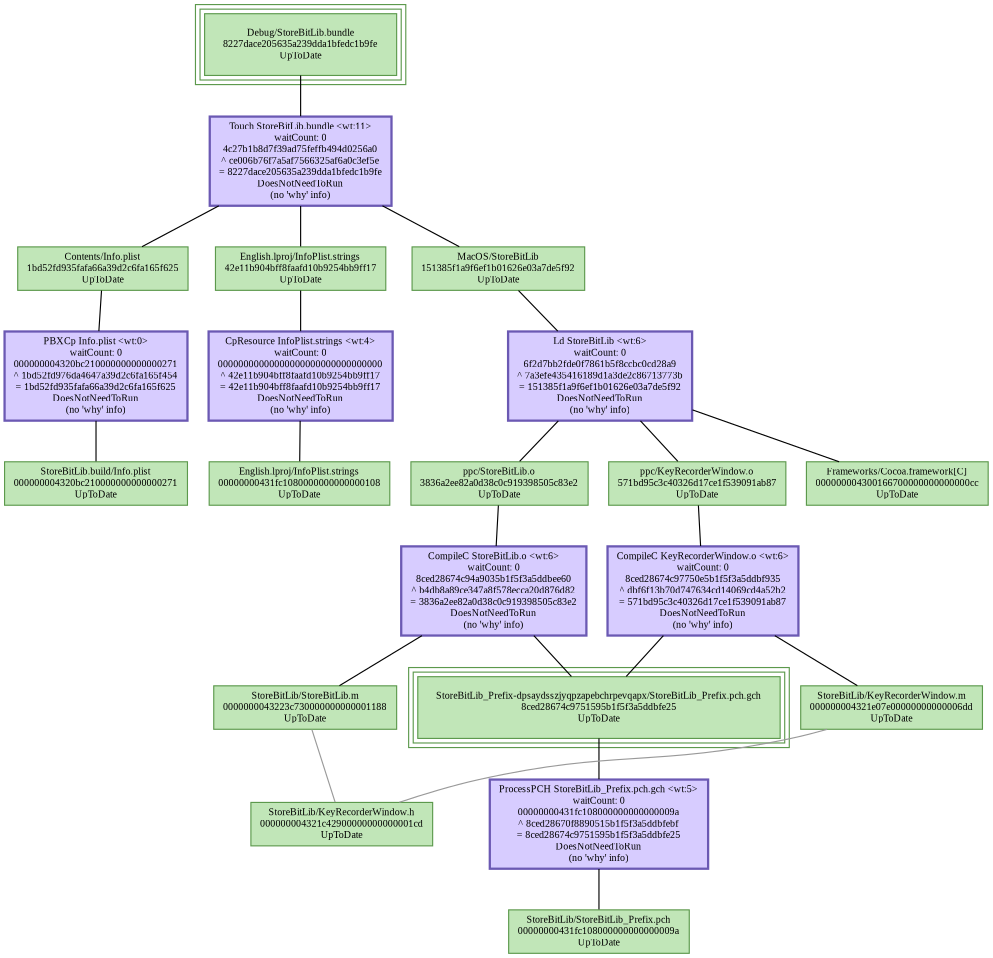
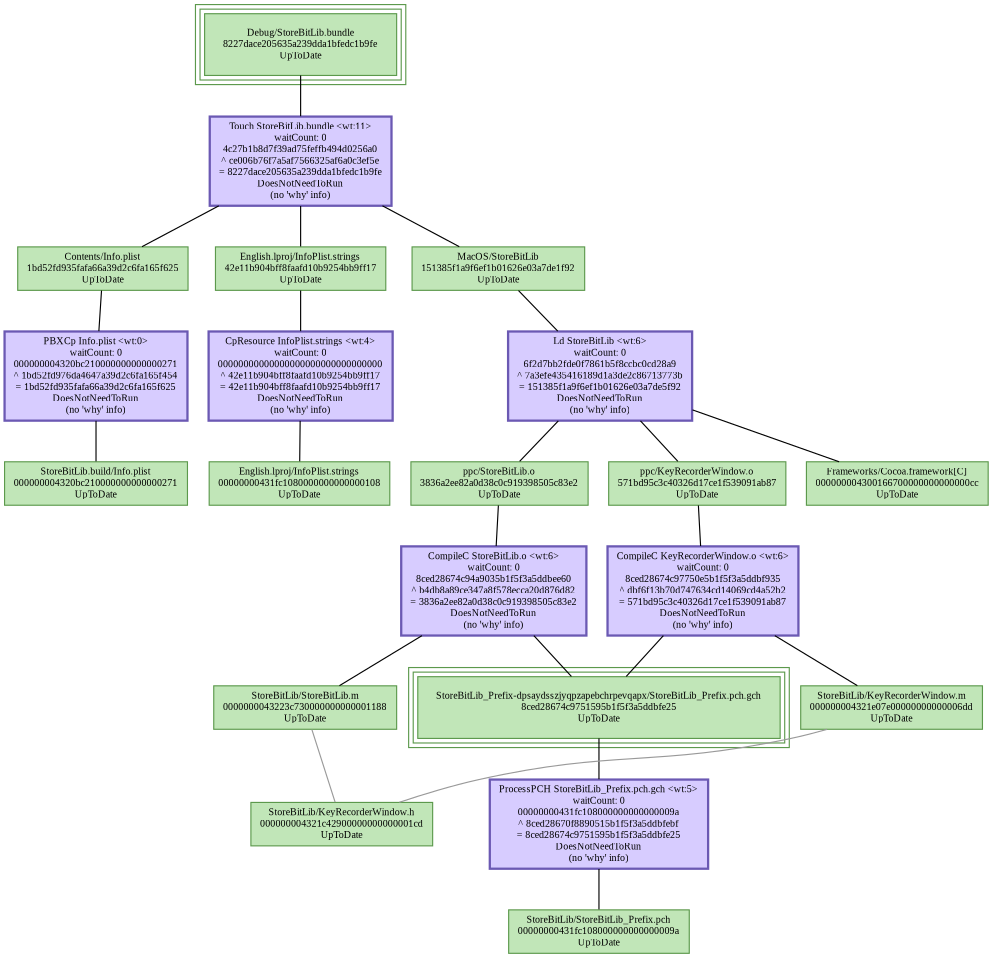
node "MacOS/StoreBitLib 151385f1a9f6ef1b01626e03a7de5f92 UpToDate": label "MacOS/StoreBitLib 151385f1a9f6ef1b01626e03a7de5f92 UpToDate" -> "MacOS/StoreBitLib 151385f1a9f6ef1b01626e03a7de1f92 UpToDate"
